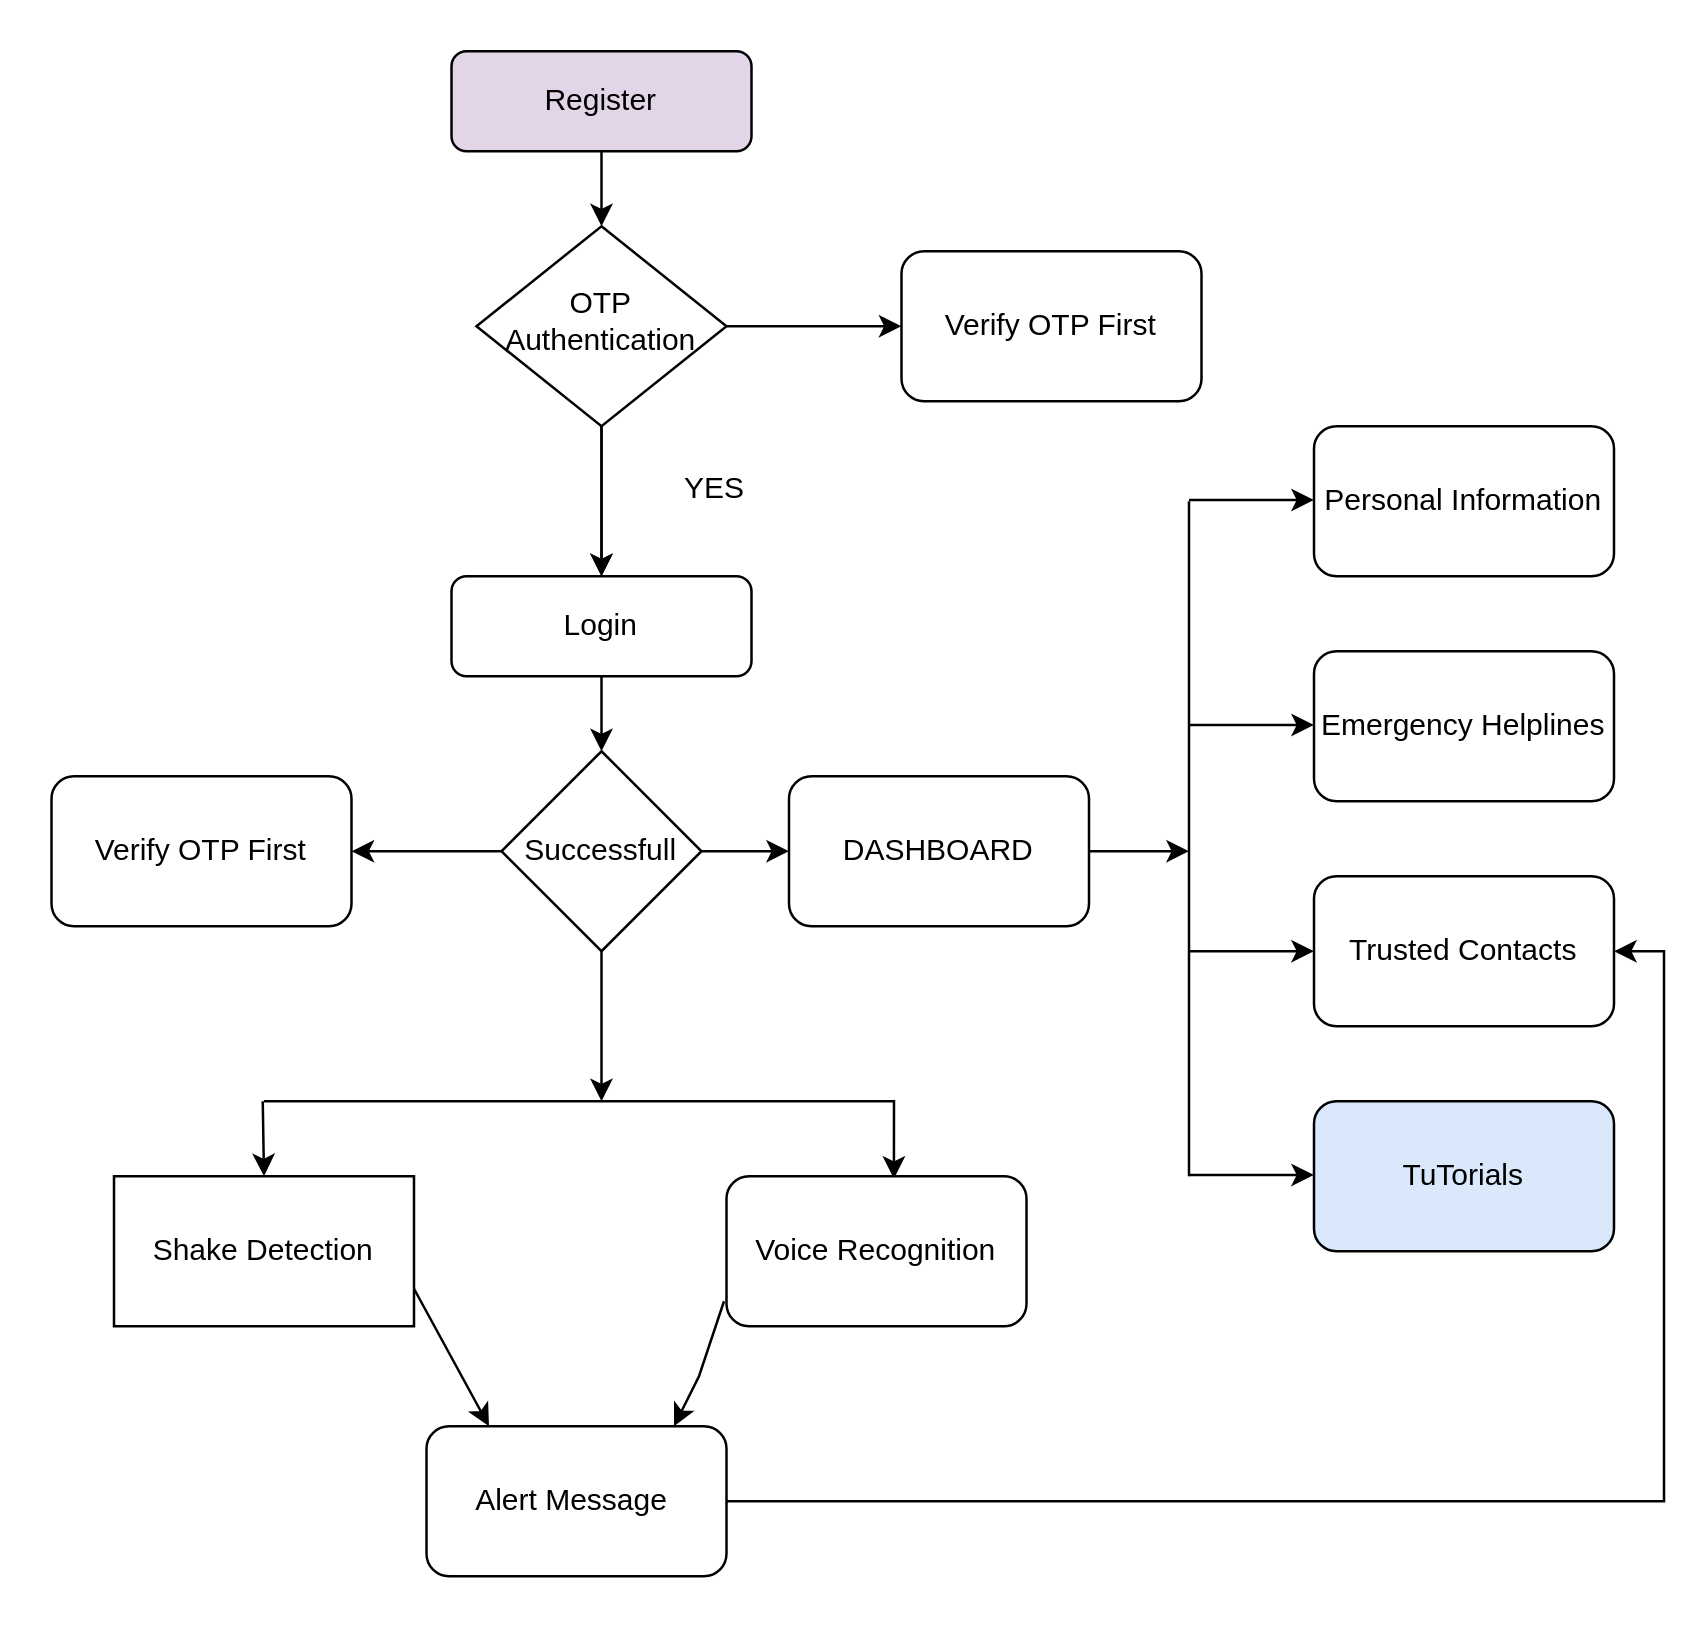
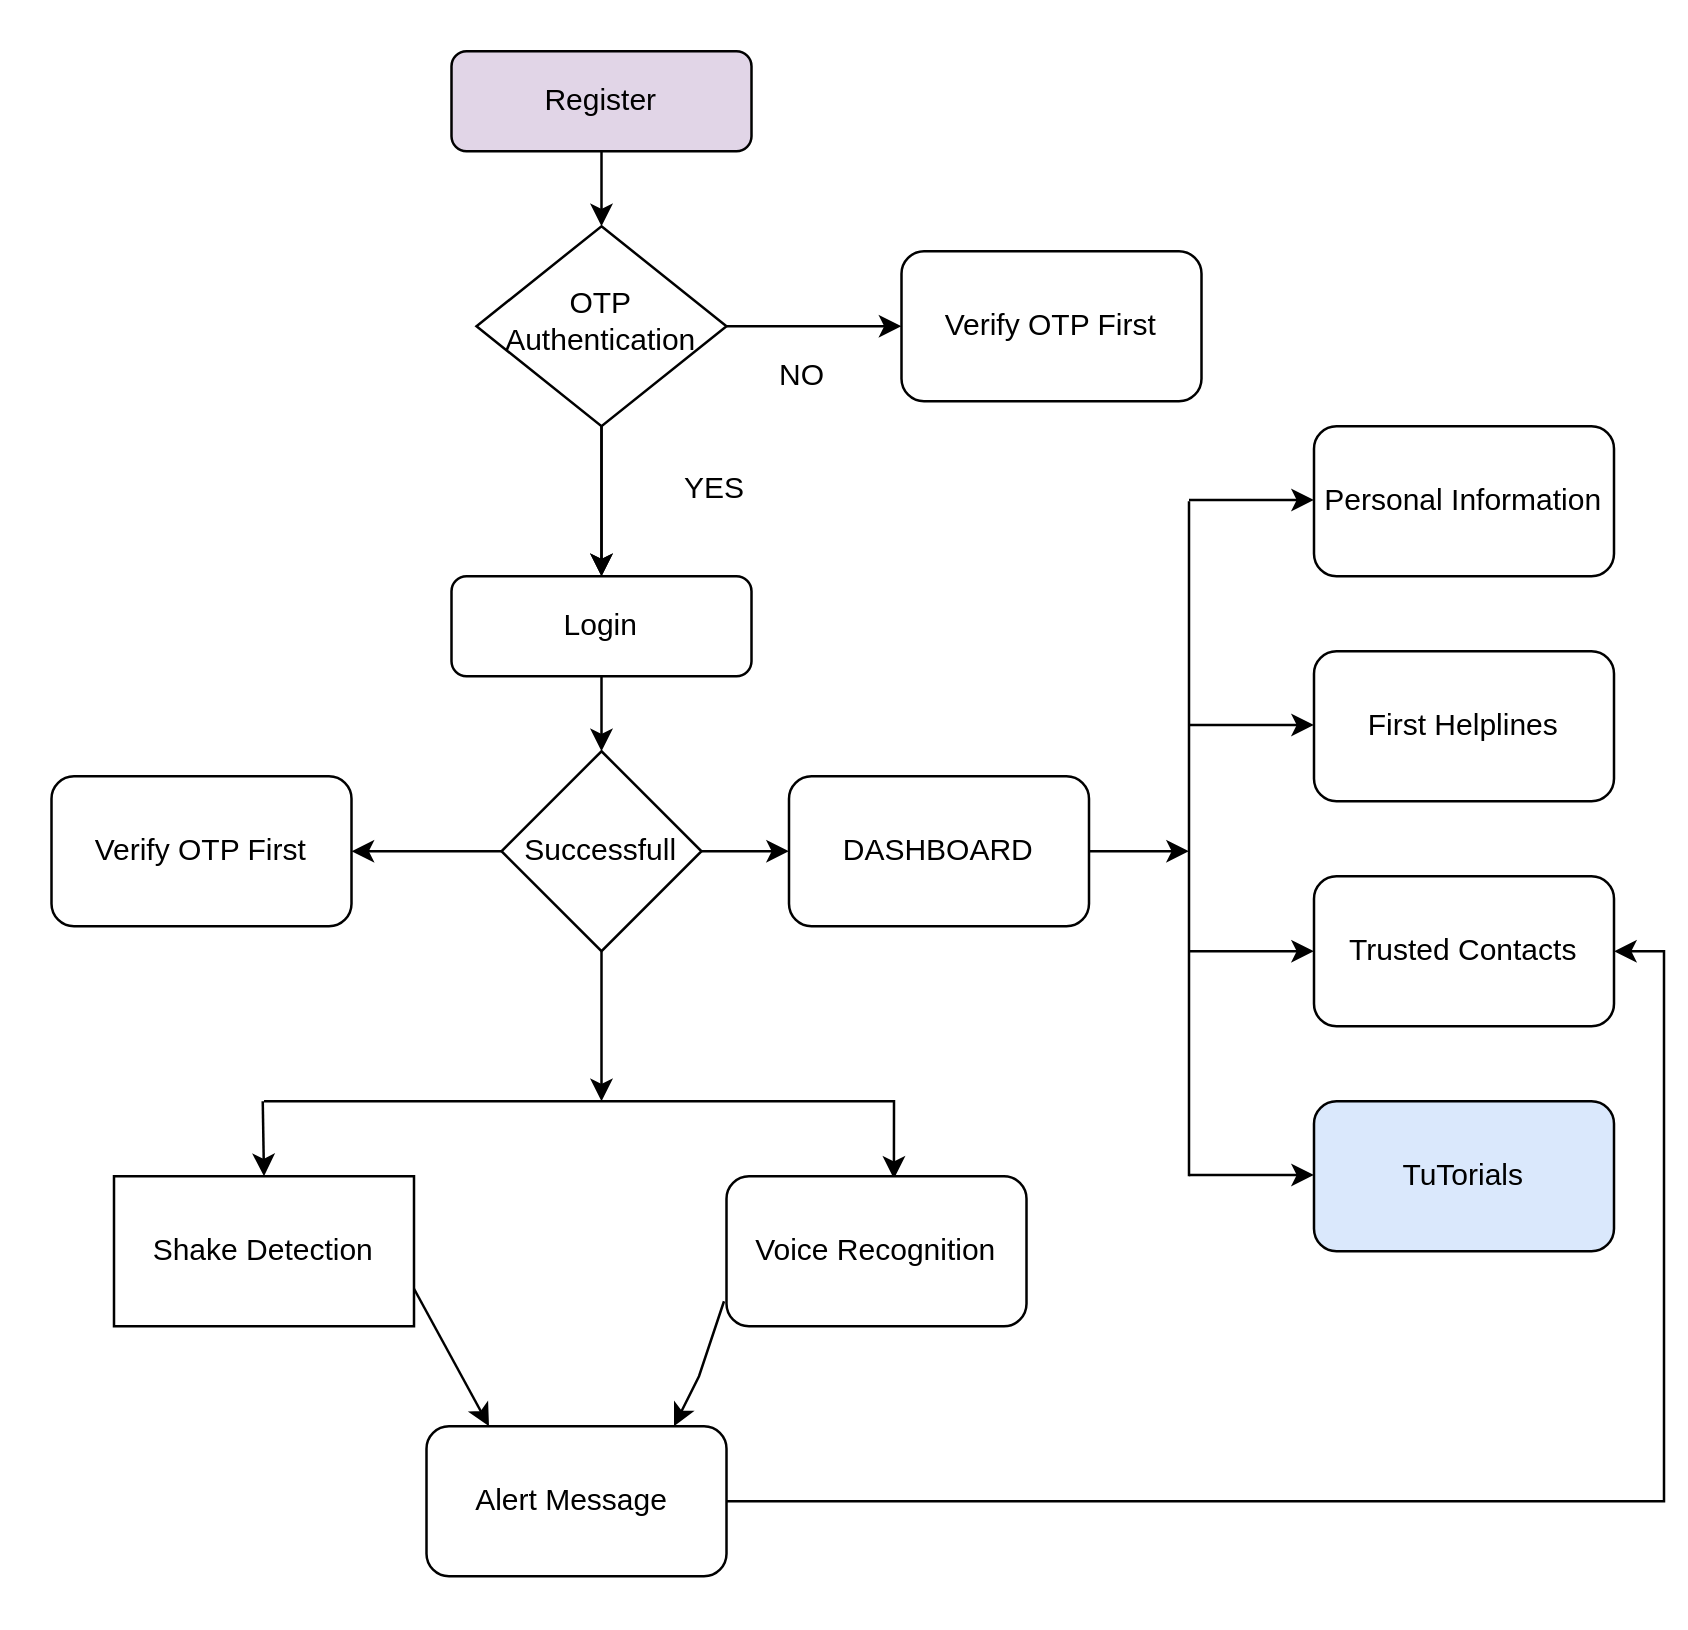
node "NO": added
node "Emergency Helplines": label "Emergency Helplines" -> "First Helplines"
